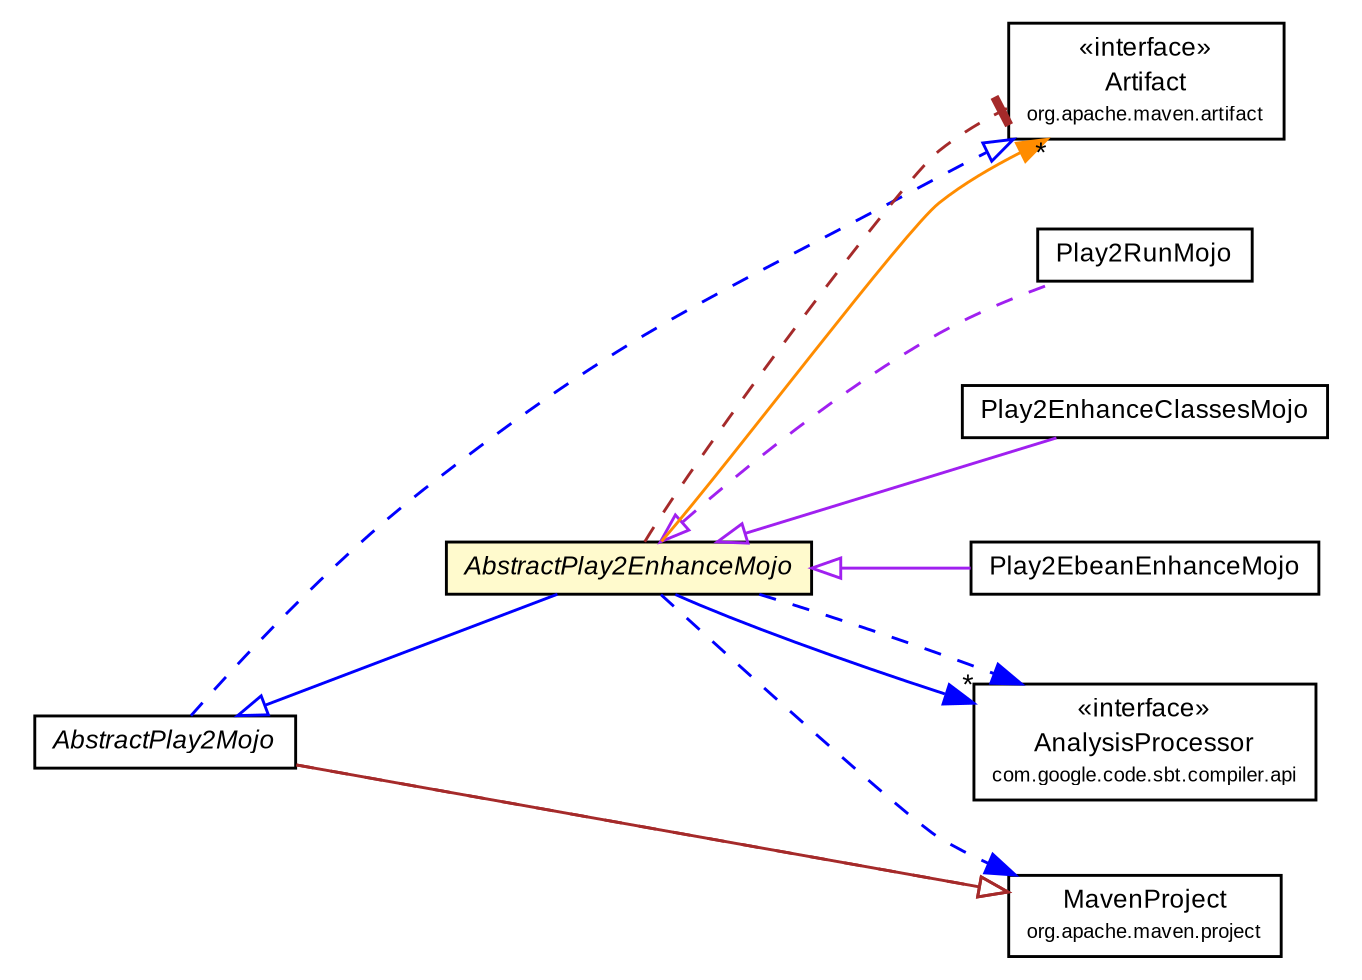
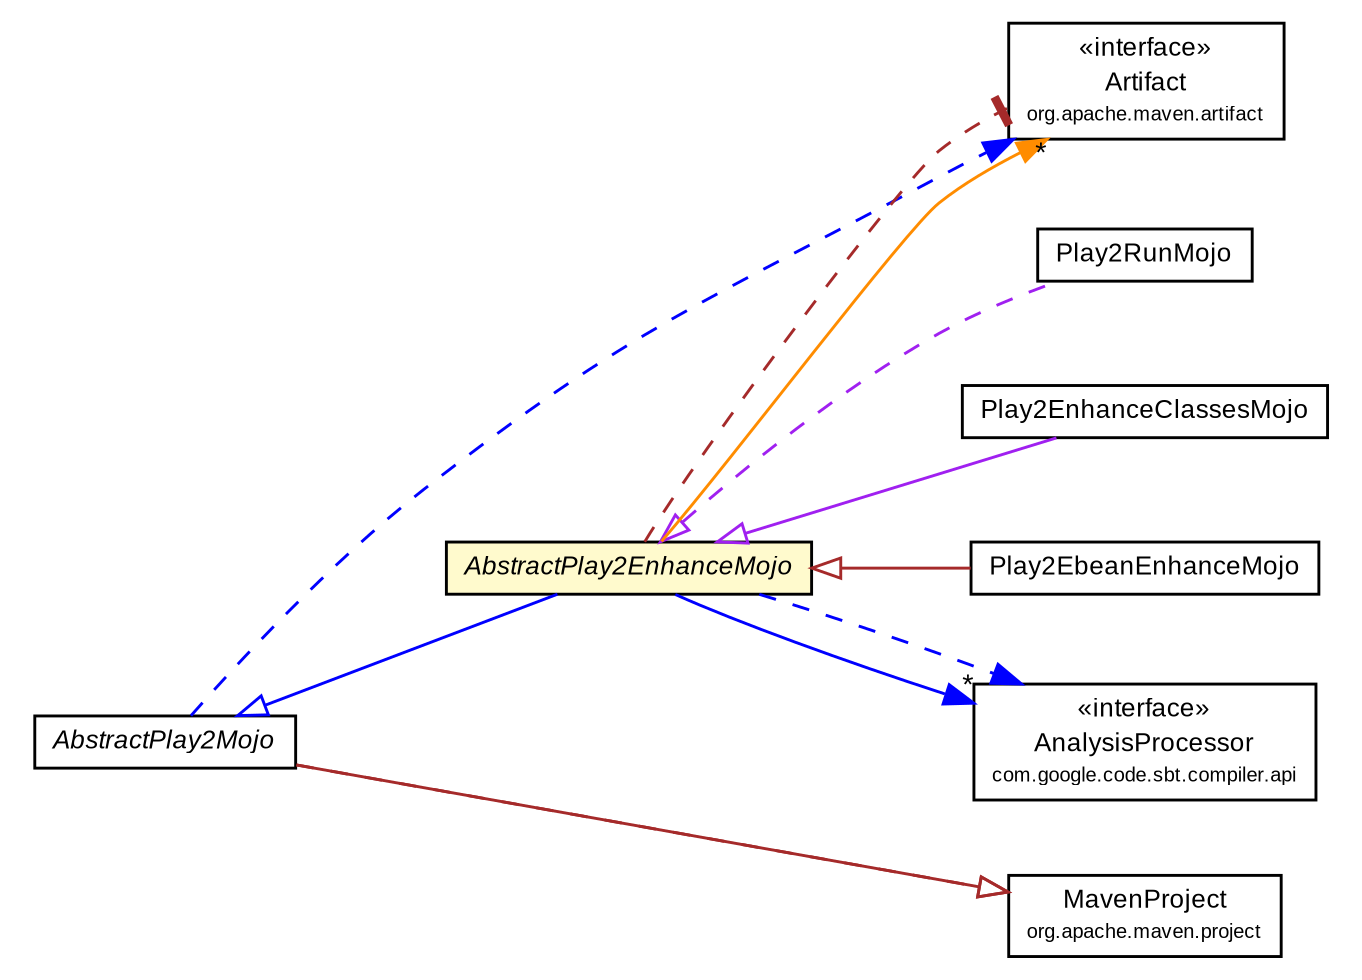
edge "AbstractPlay2Mojo" -> "Artifact": arrowhead onormal -> normal
edge "Play2EbeanEnhanceMojo" -> "AbstractPlay2EnhanceMojo": color purple -> brown
edge "AbstractPlay2EnhanceMojo" -> "MavenProject": removed
